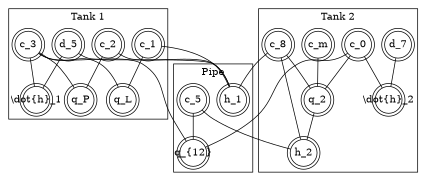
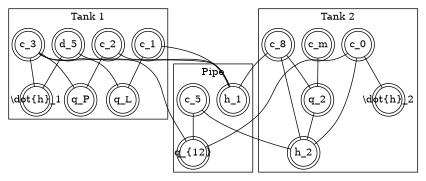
node "d_7": removed
edge "c_0" -- "q_2": now "c_0" -- "h_2"
